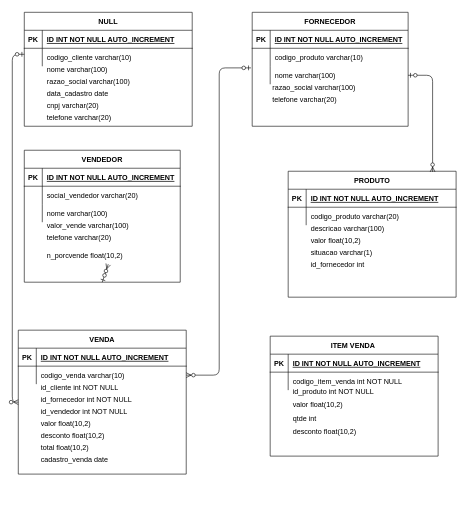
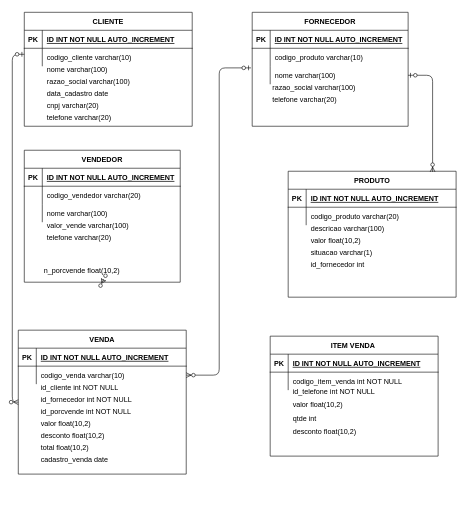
node "NULL": label "NULL" -> "CLIENTE"
node "social_vendedor varchar(20)": label "social_vendedor varchar(20)" -> "codigo_vendedor varchar(20)"
node "n_porcvende float(10,2)": moved (111, 255) -> (108, 270)
node "id_produto int NOT NULL": label "id_produto int NOT NULL" -> "id_telefone int NOT NULL"
node "id_vendedor int NOT NULL": label "id_vendedor int NOT NULL" -> "id_porcvende int NOT NULL"
